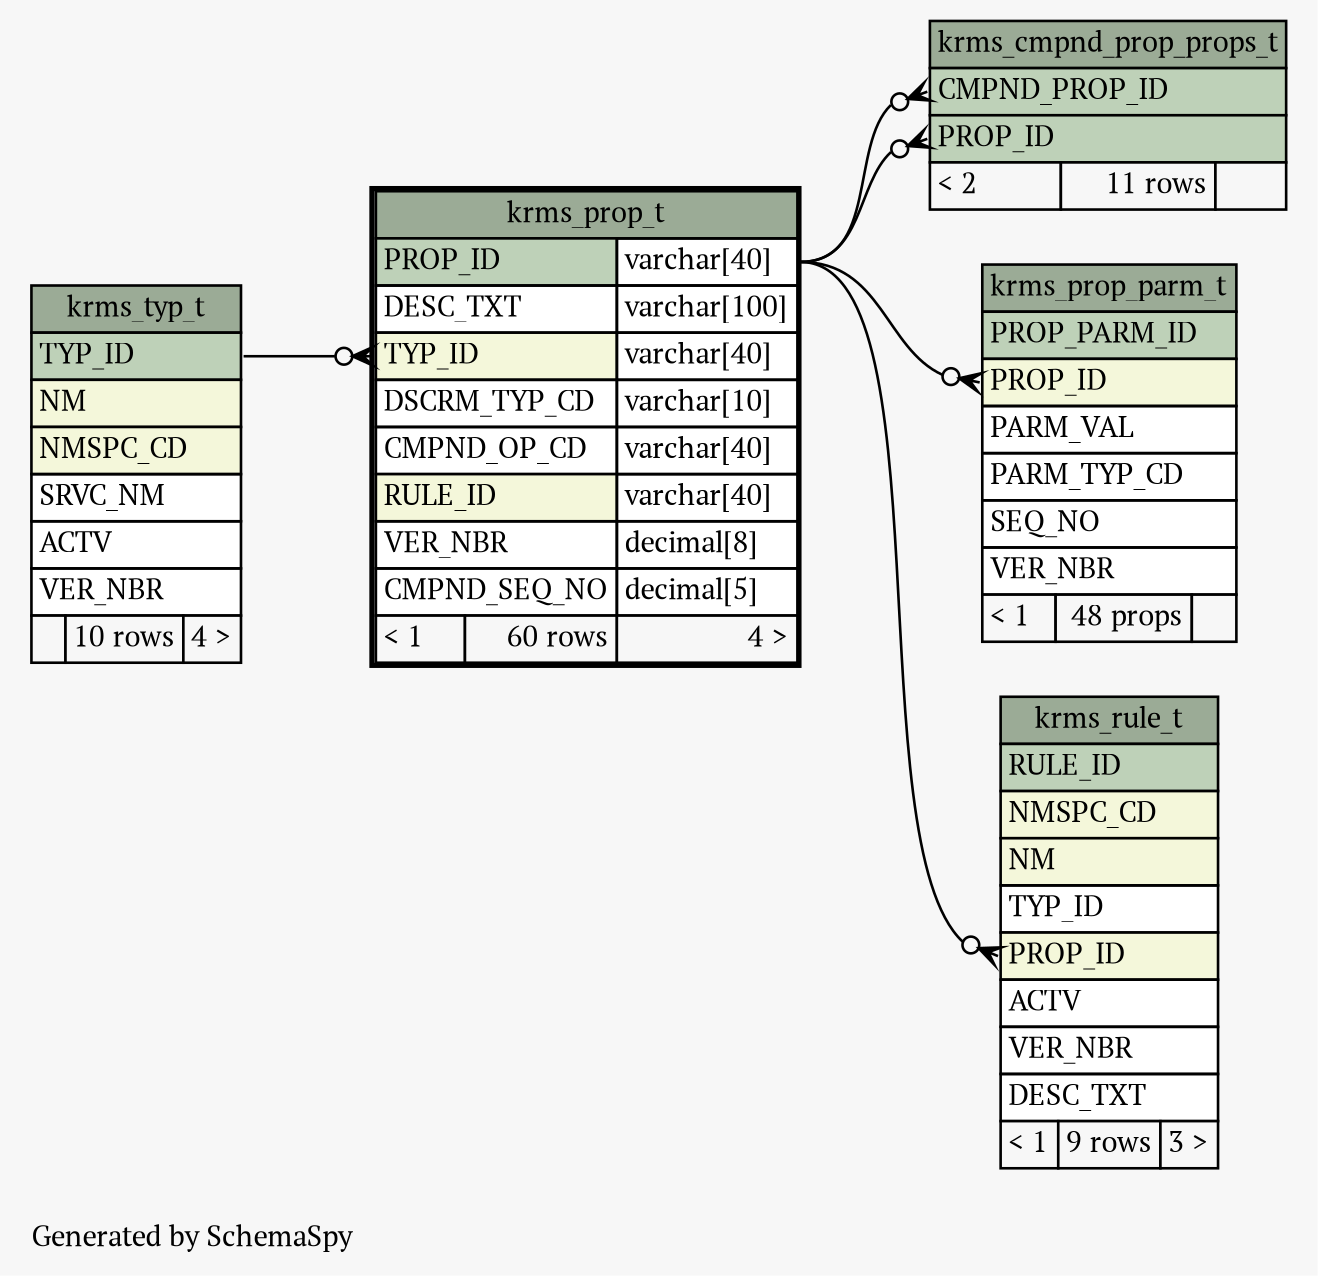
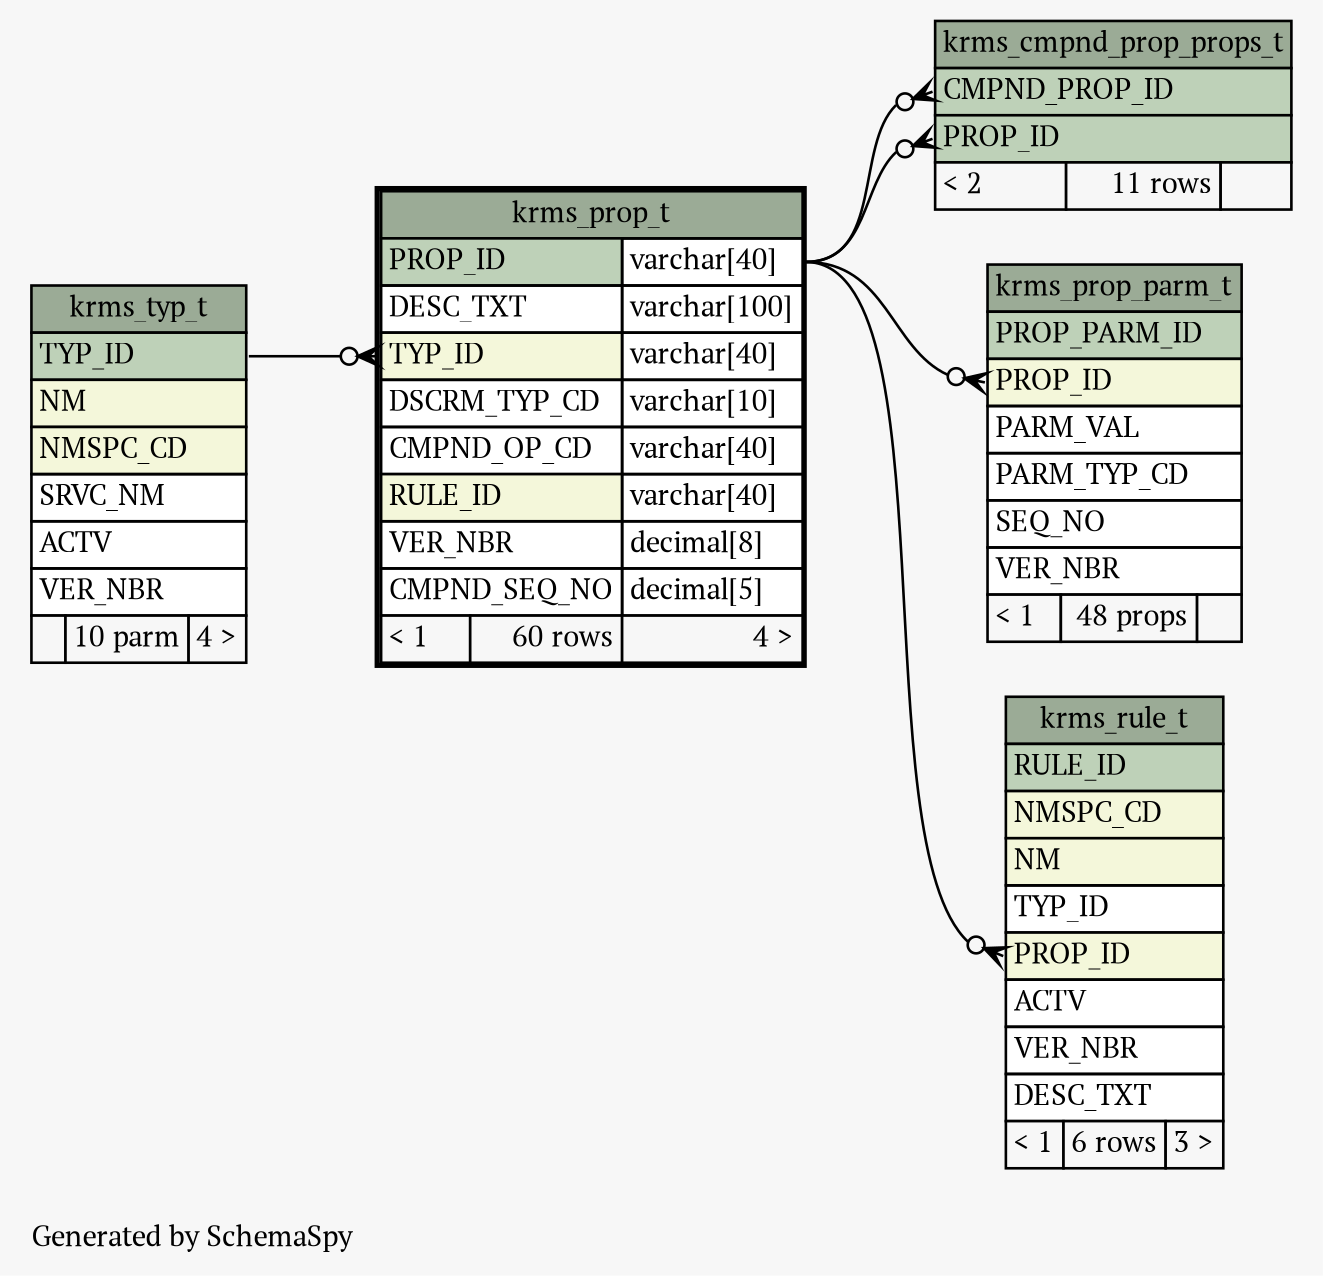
node "krms_typ_t": text "10 rows" -> "10 parm"
node "krms_rule_t": text "9 rows" -> "6 rows"
